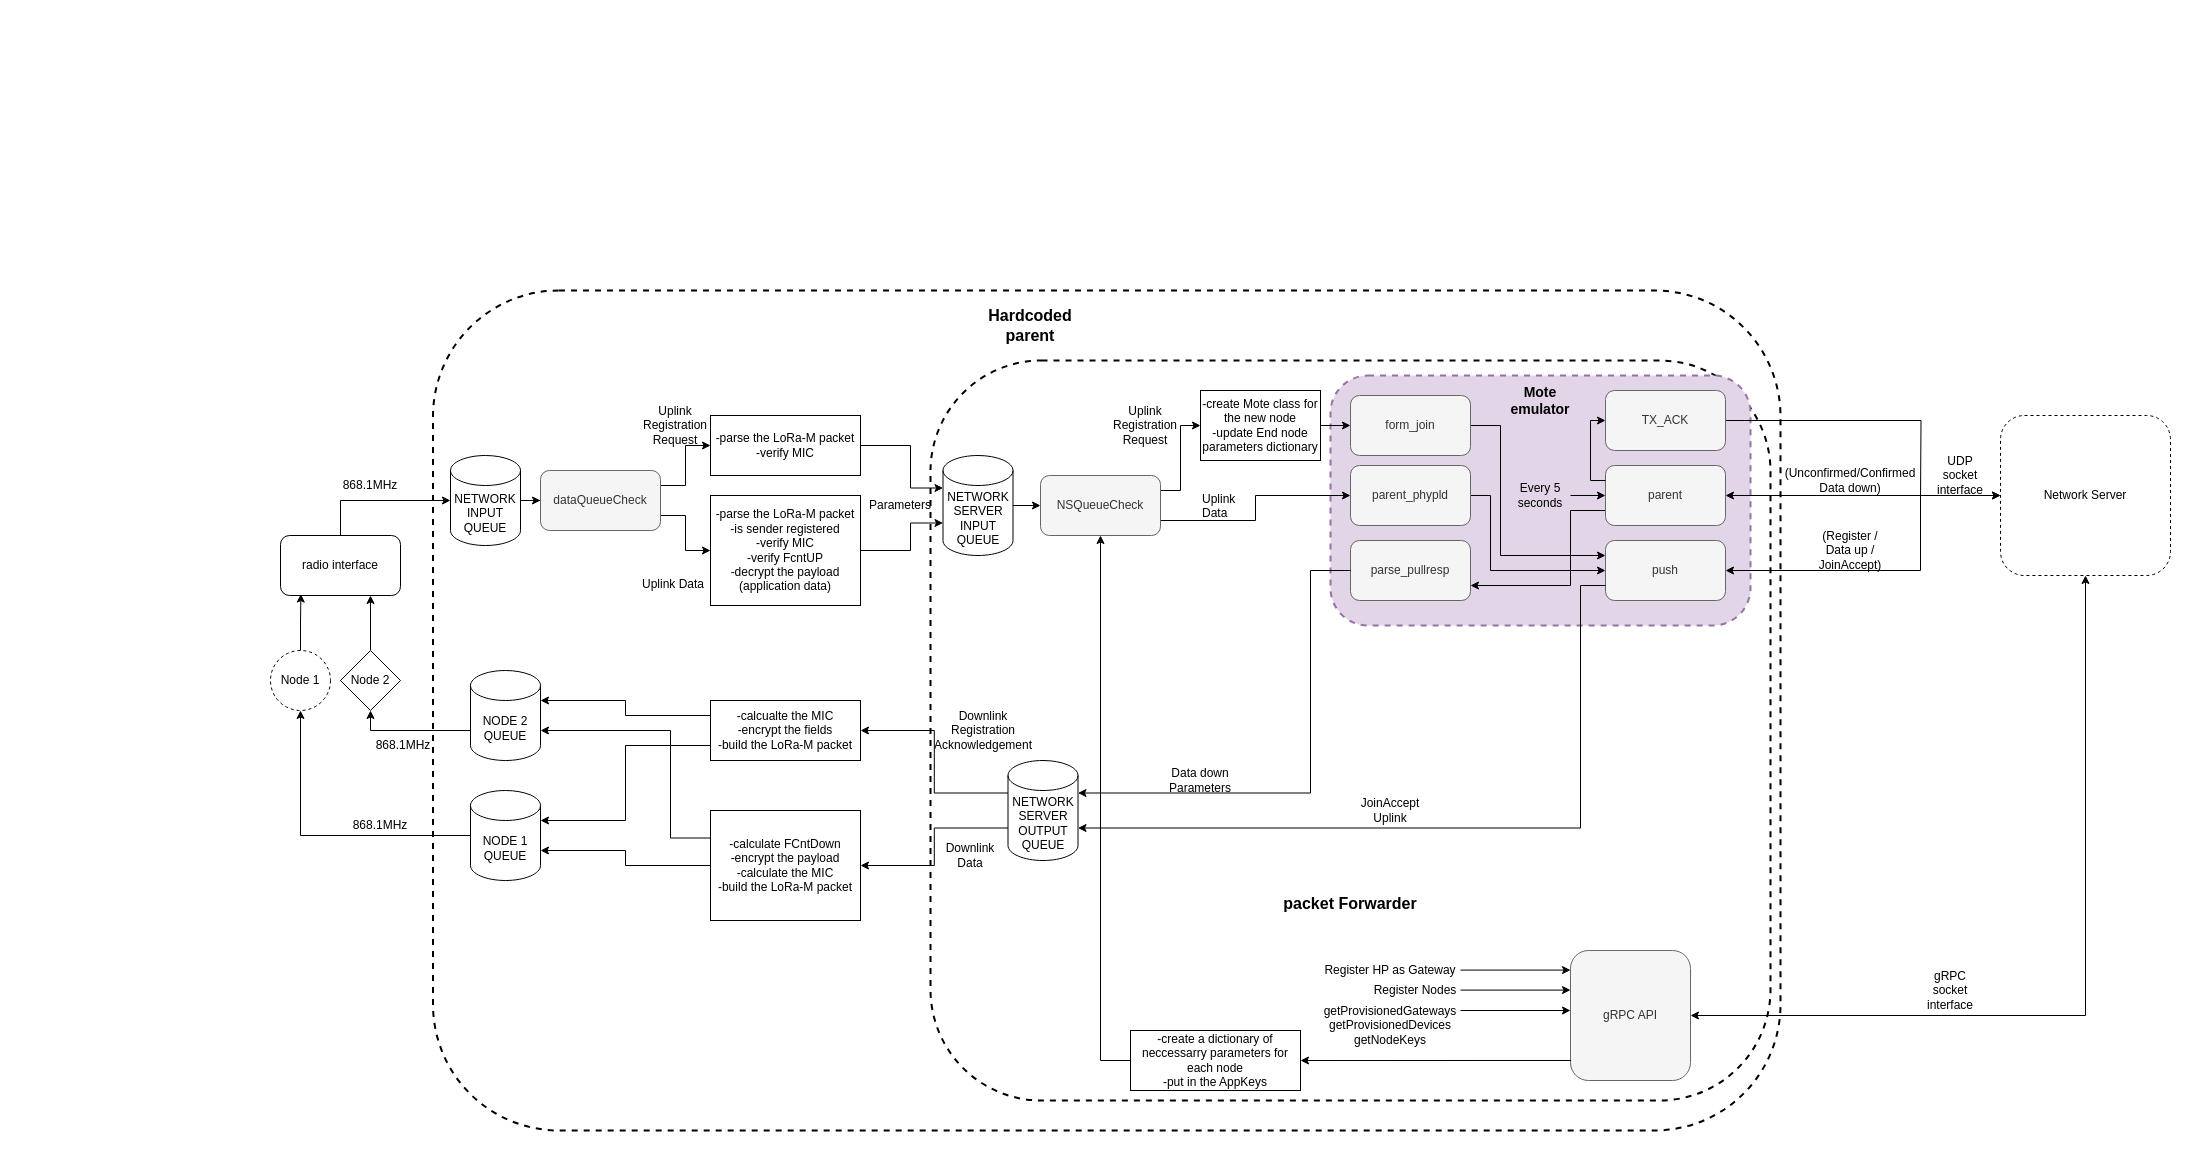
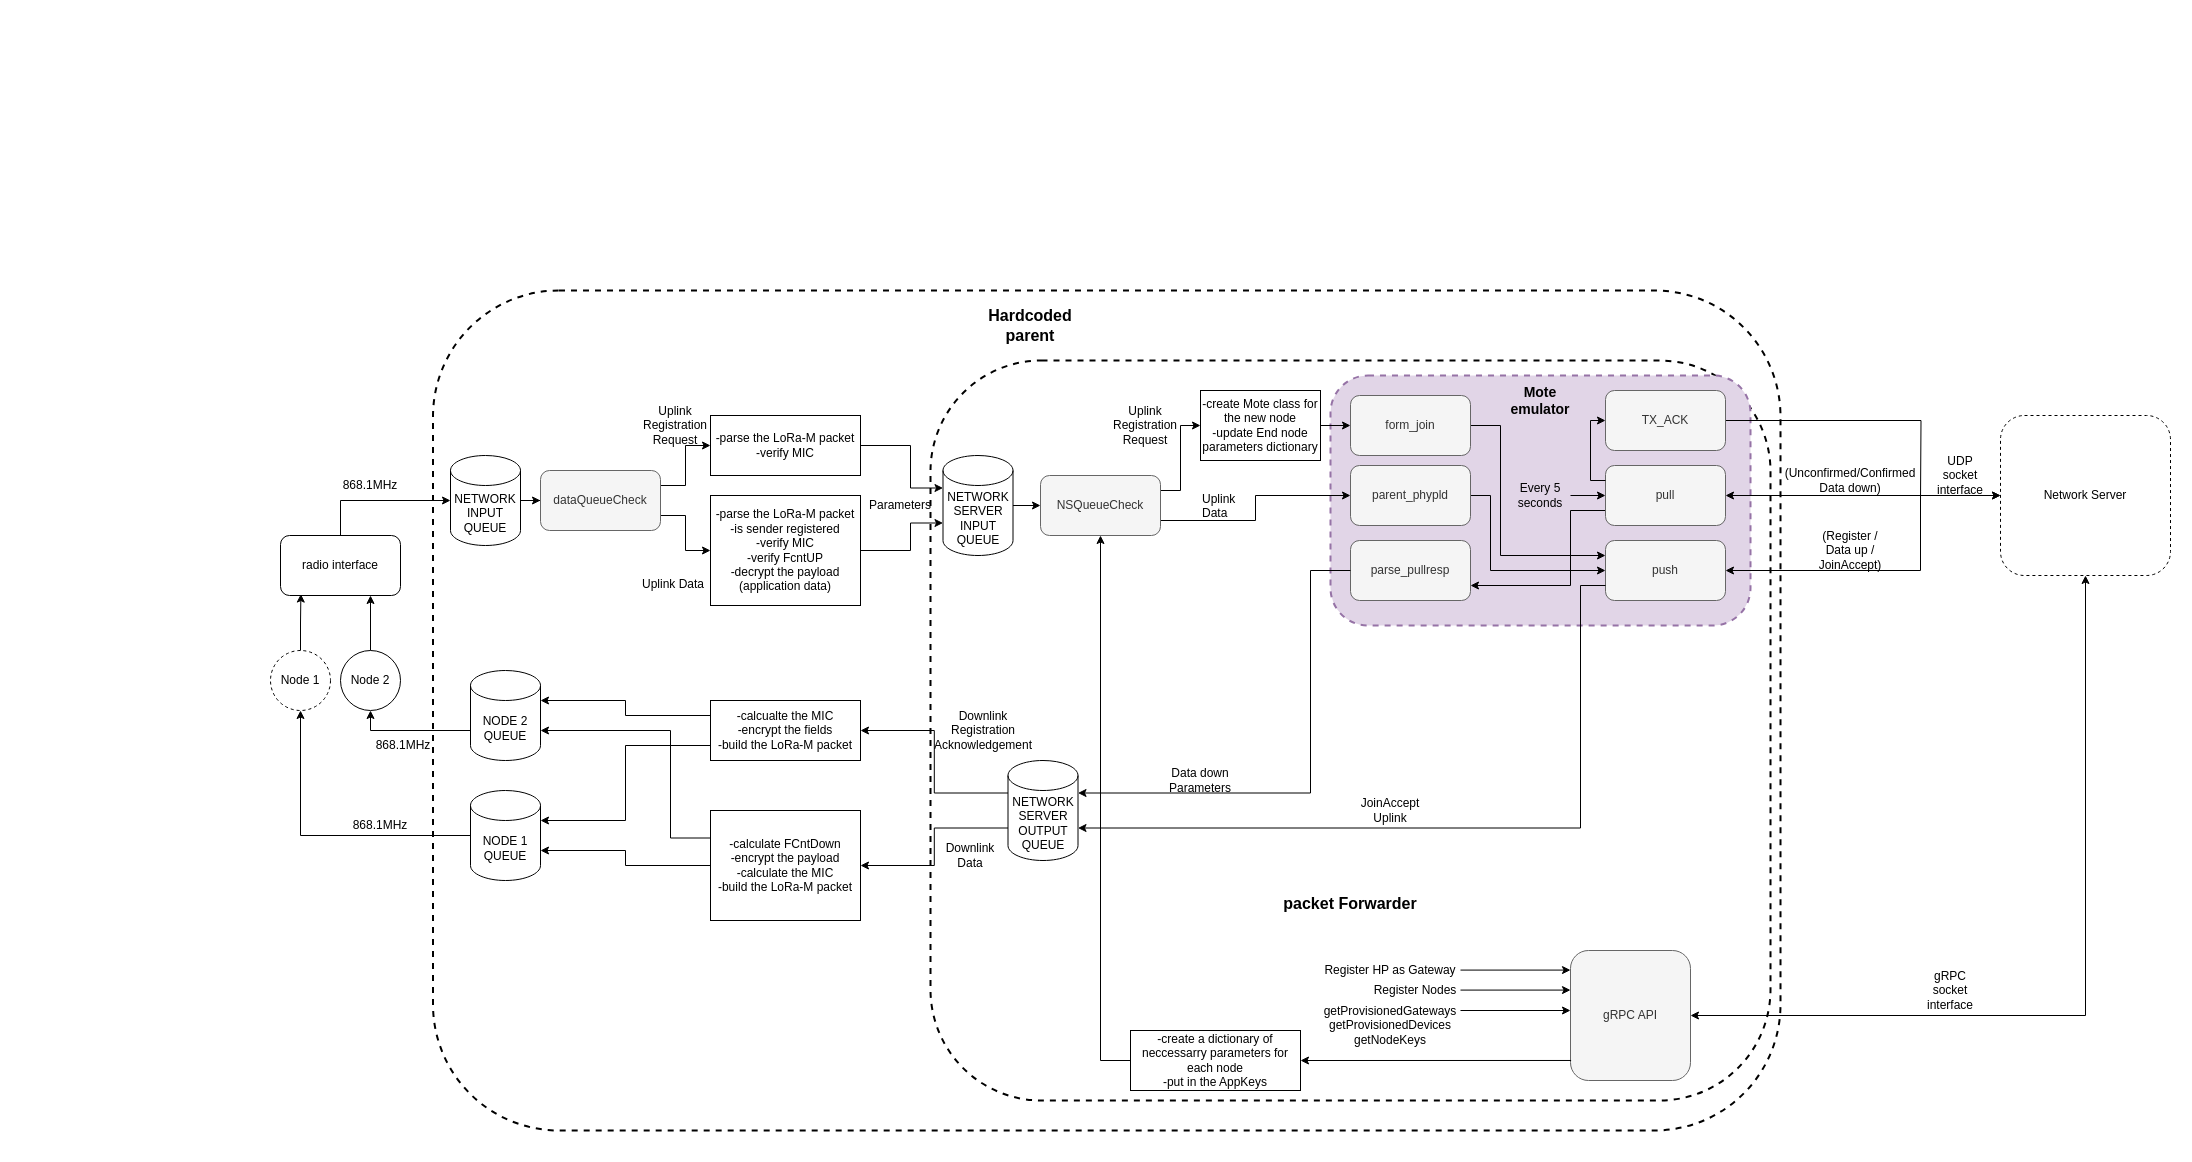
node "parent": label "parent" -> "pull"
node "Node 2": shape diamond -> ellipse
